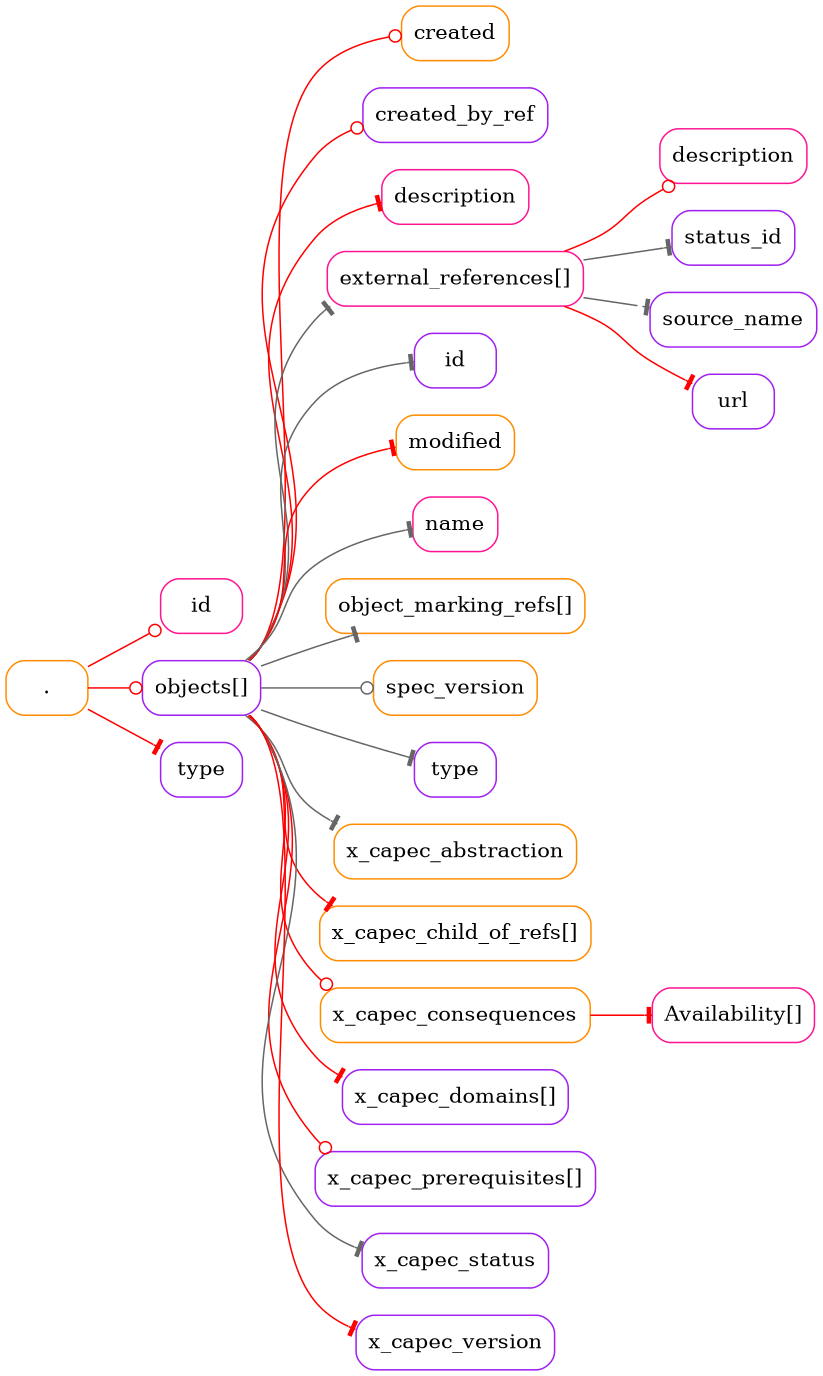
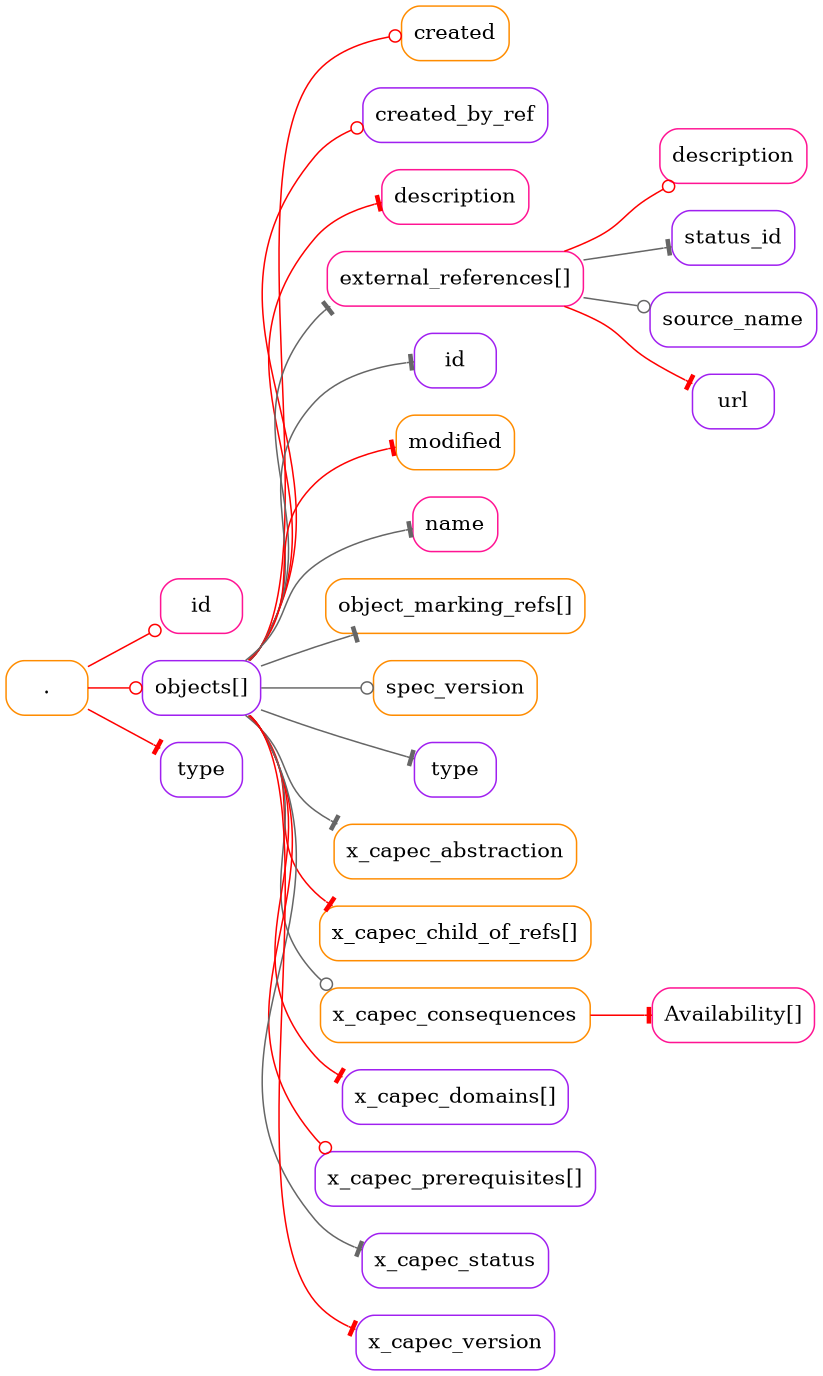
edge "external_references[]" -> "source_name": arrowhead tee -> odot
edge "objects[]" -> "x_capec_consequences": color red -> gray40
